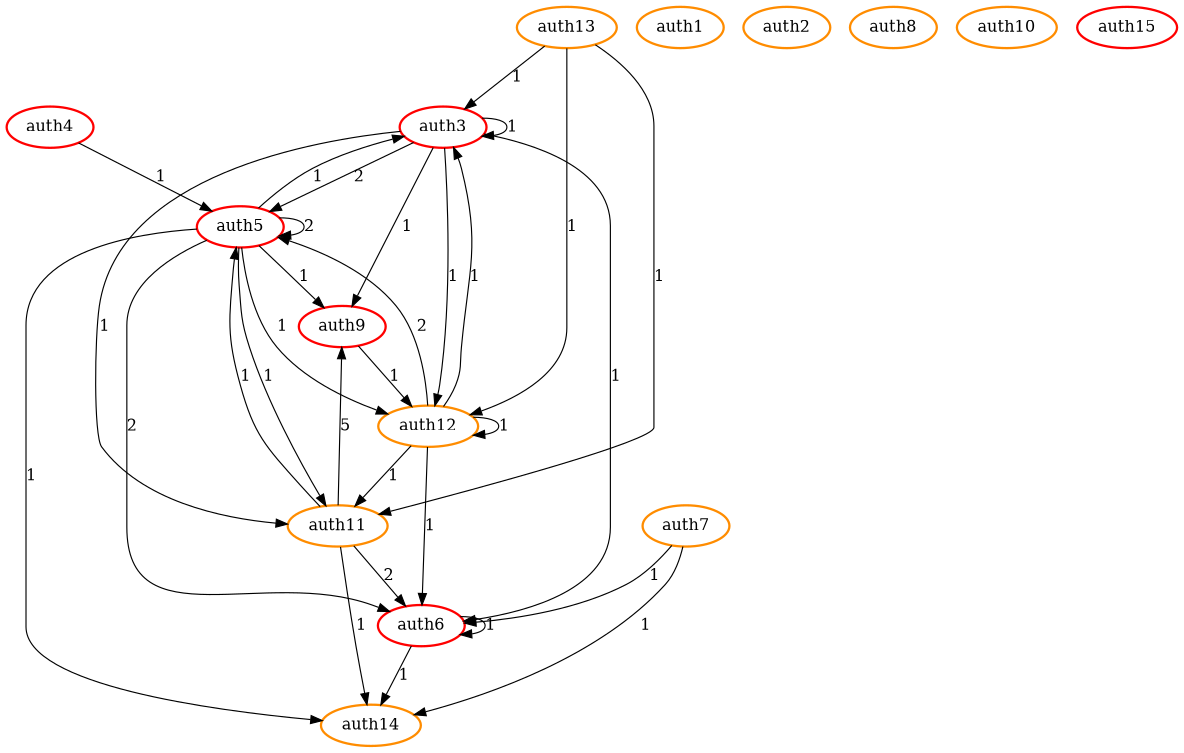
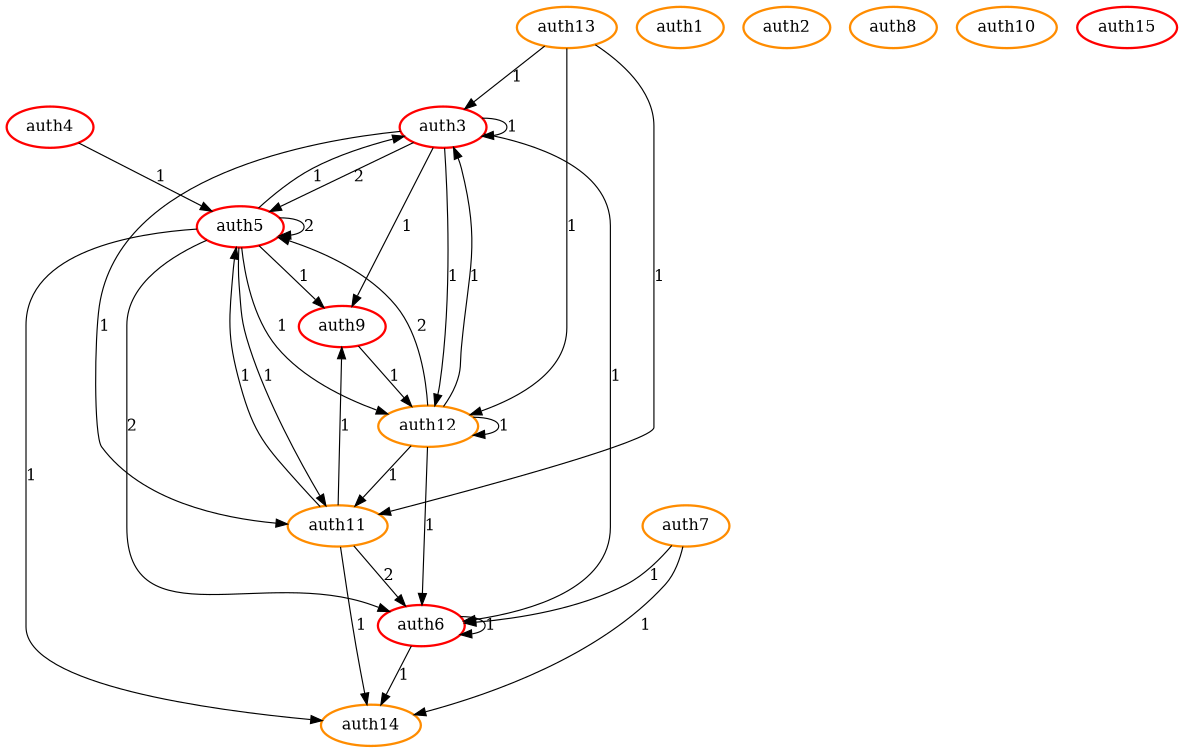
edge "auth11" -> "auth9": label "5" -> "1"
